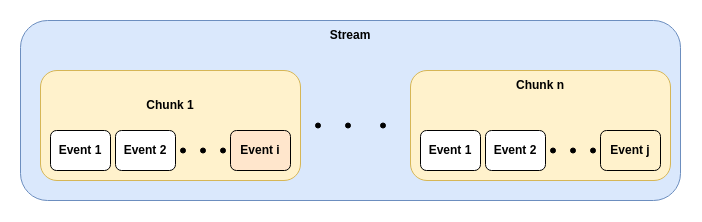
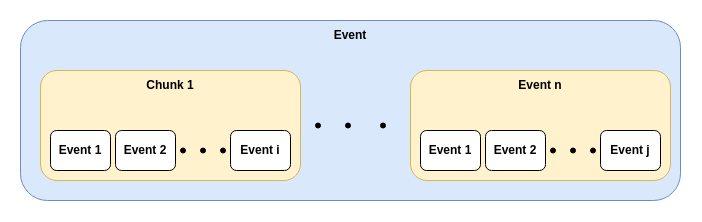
node "Stream": label "Stream" -> "Event"
node "Chunk n": label "Chunk n" -> "Event n"
node "Chunk 1": moved (171, 106) -> (171, 86)
node "Event i": fillcolor #ffe6cc -> #ffffff
node "Event j": fillcolor #fff2cc -> #ffffff
